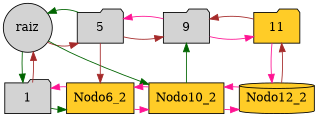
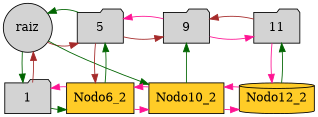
node "11": fillcolor #ffcc27 -> lightgrey
edge "Nodo6_2" -> "5": added
edge "Nodo12_2" -> "11": color brown -> darkgreen
